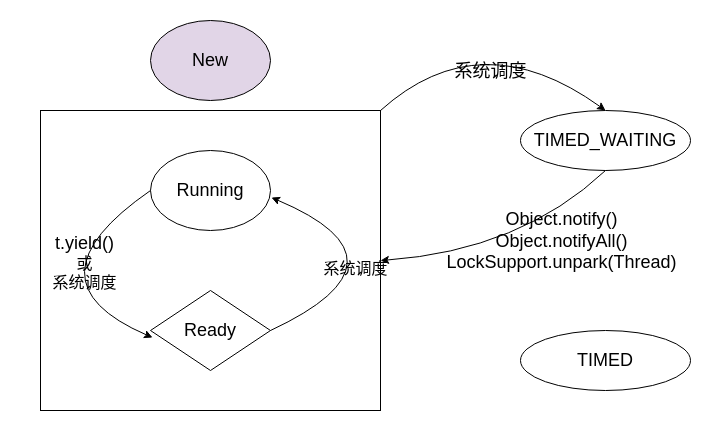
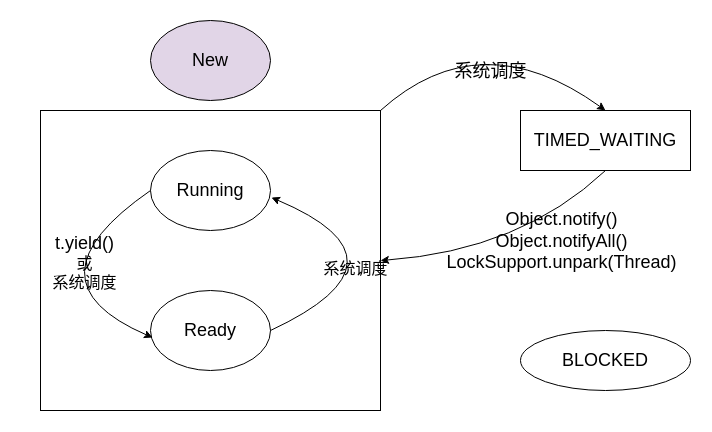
node "TIMED_WAITING": shape ellipse -> rectangle
node "Ready": shape diamond -> ellipse
node "TIMED": label "TIMED" -> "BLOCKED"
